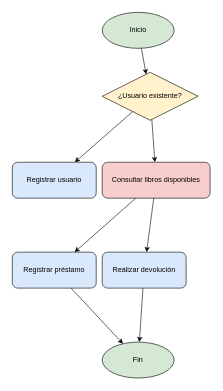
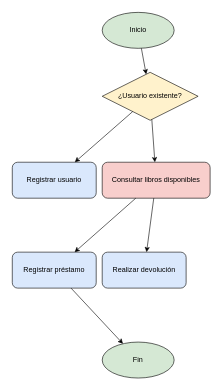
edge "Realizar devolución" -> "Fin": removed
